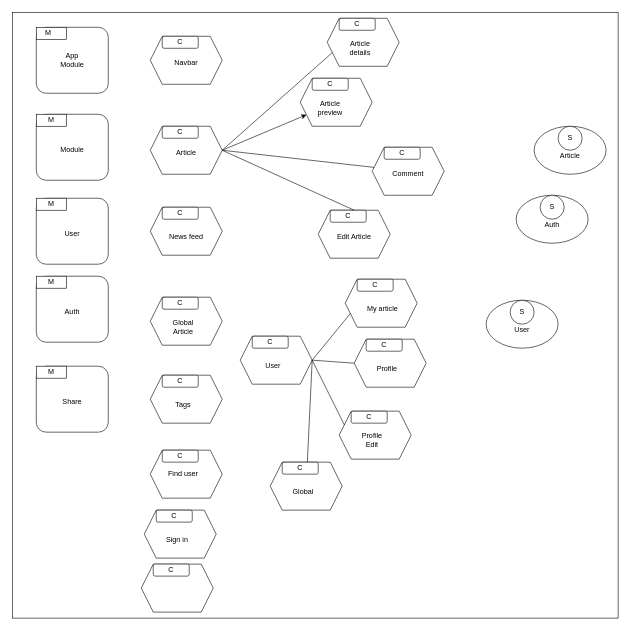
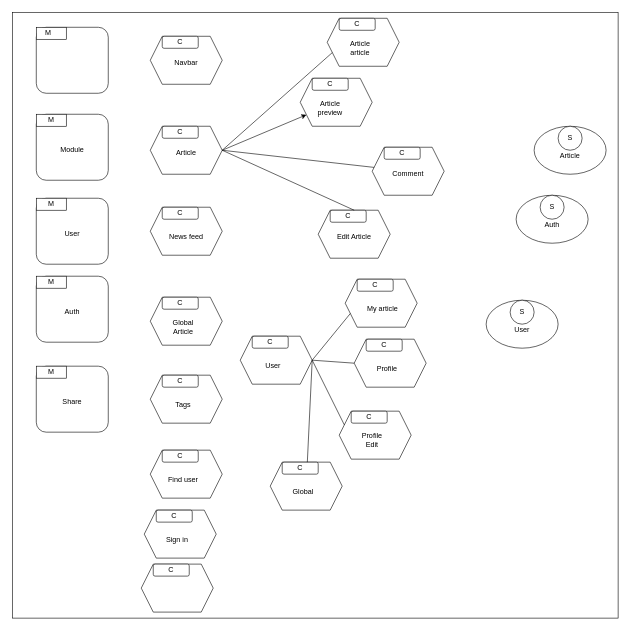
node "Article details": label "Article details" -> "Article article"
node "App Module": removed
node "Find user": moved (183, 474) -> (183, 480)
